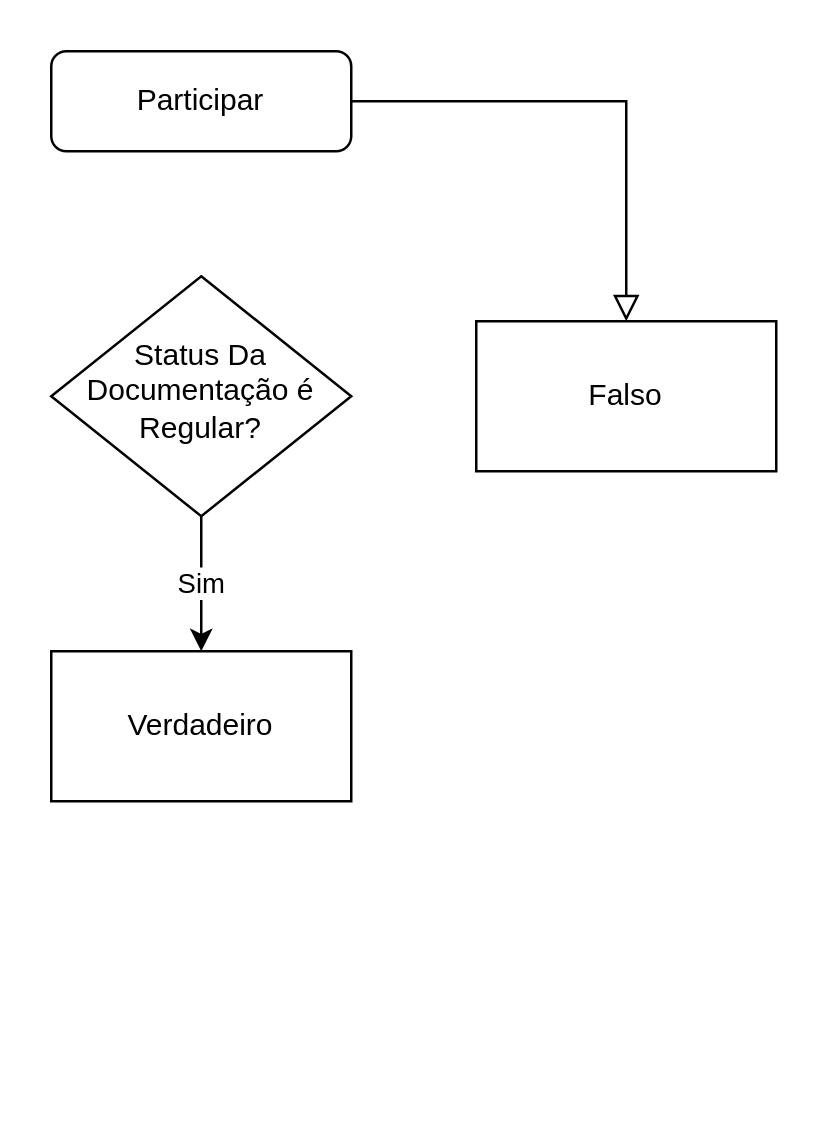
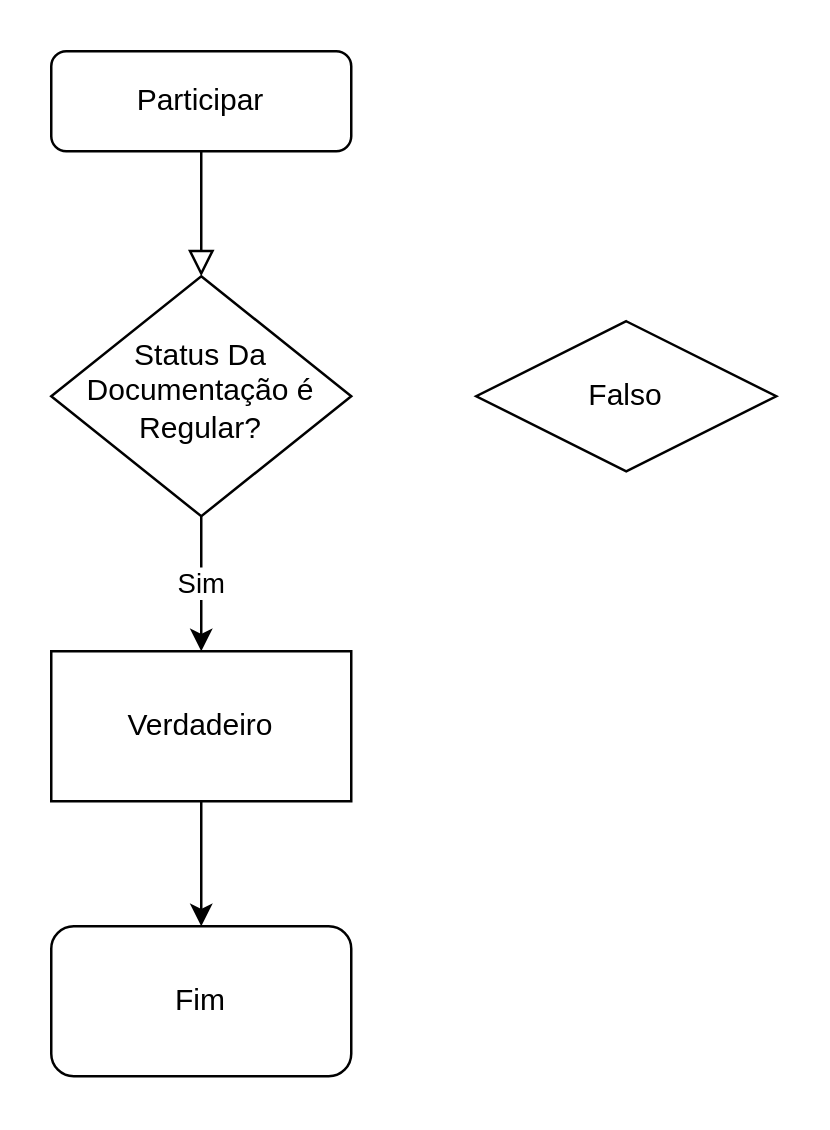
edge "Participar" -> "Falso": now "Participar" -> "Status Da Documentação é Regular?"
node "Falso": shape rectangle -> diamond
edge "Verdadeiro" -> "Fim": added
node "Fim": added
